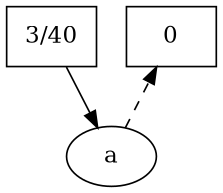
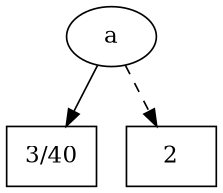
node "0": label "0" -> "2"
edge "3/40" -> "a": reversed
